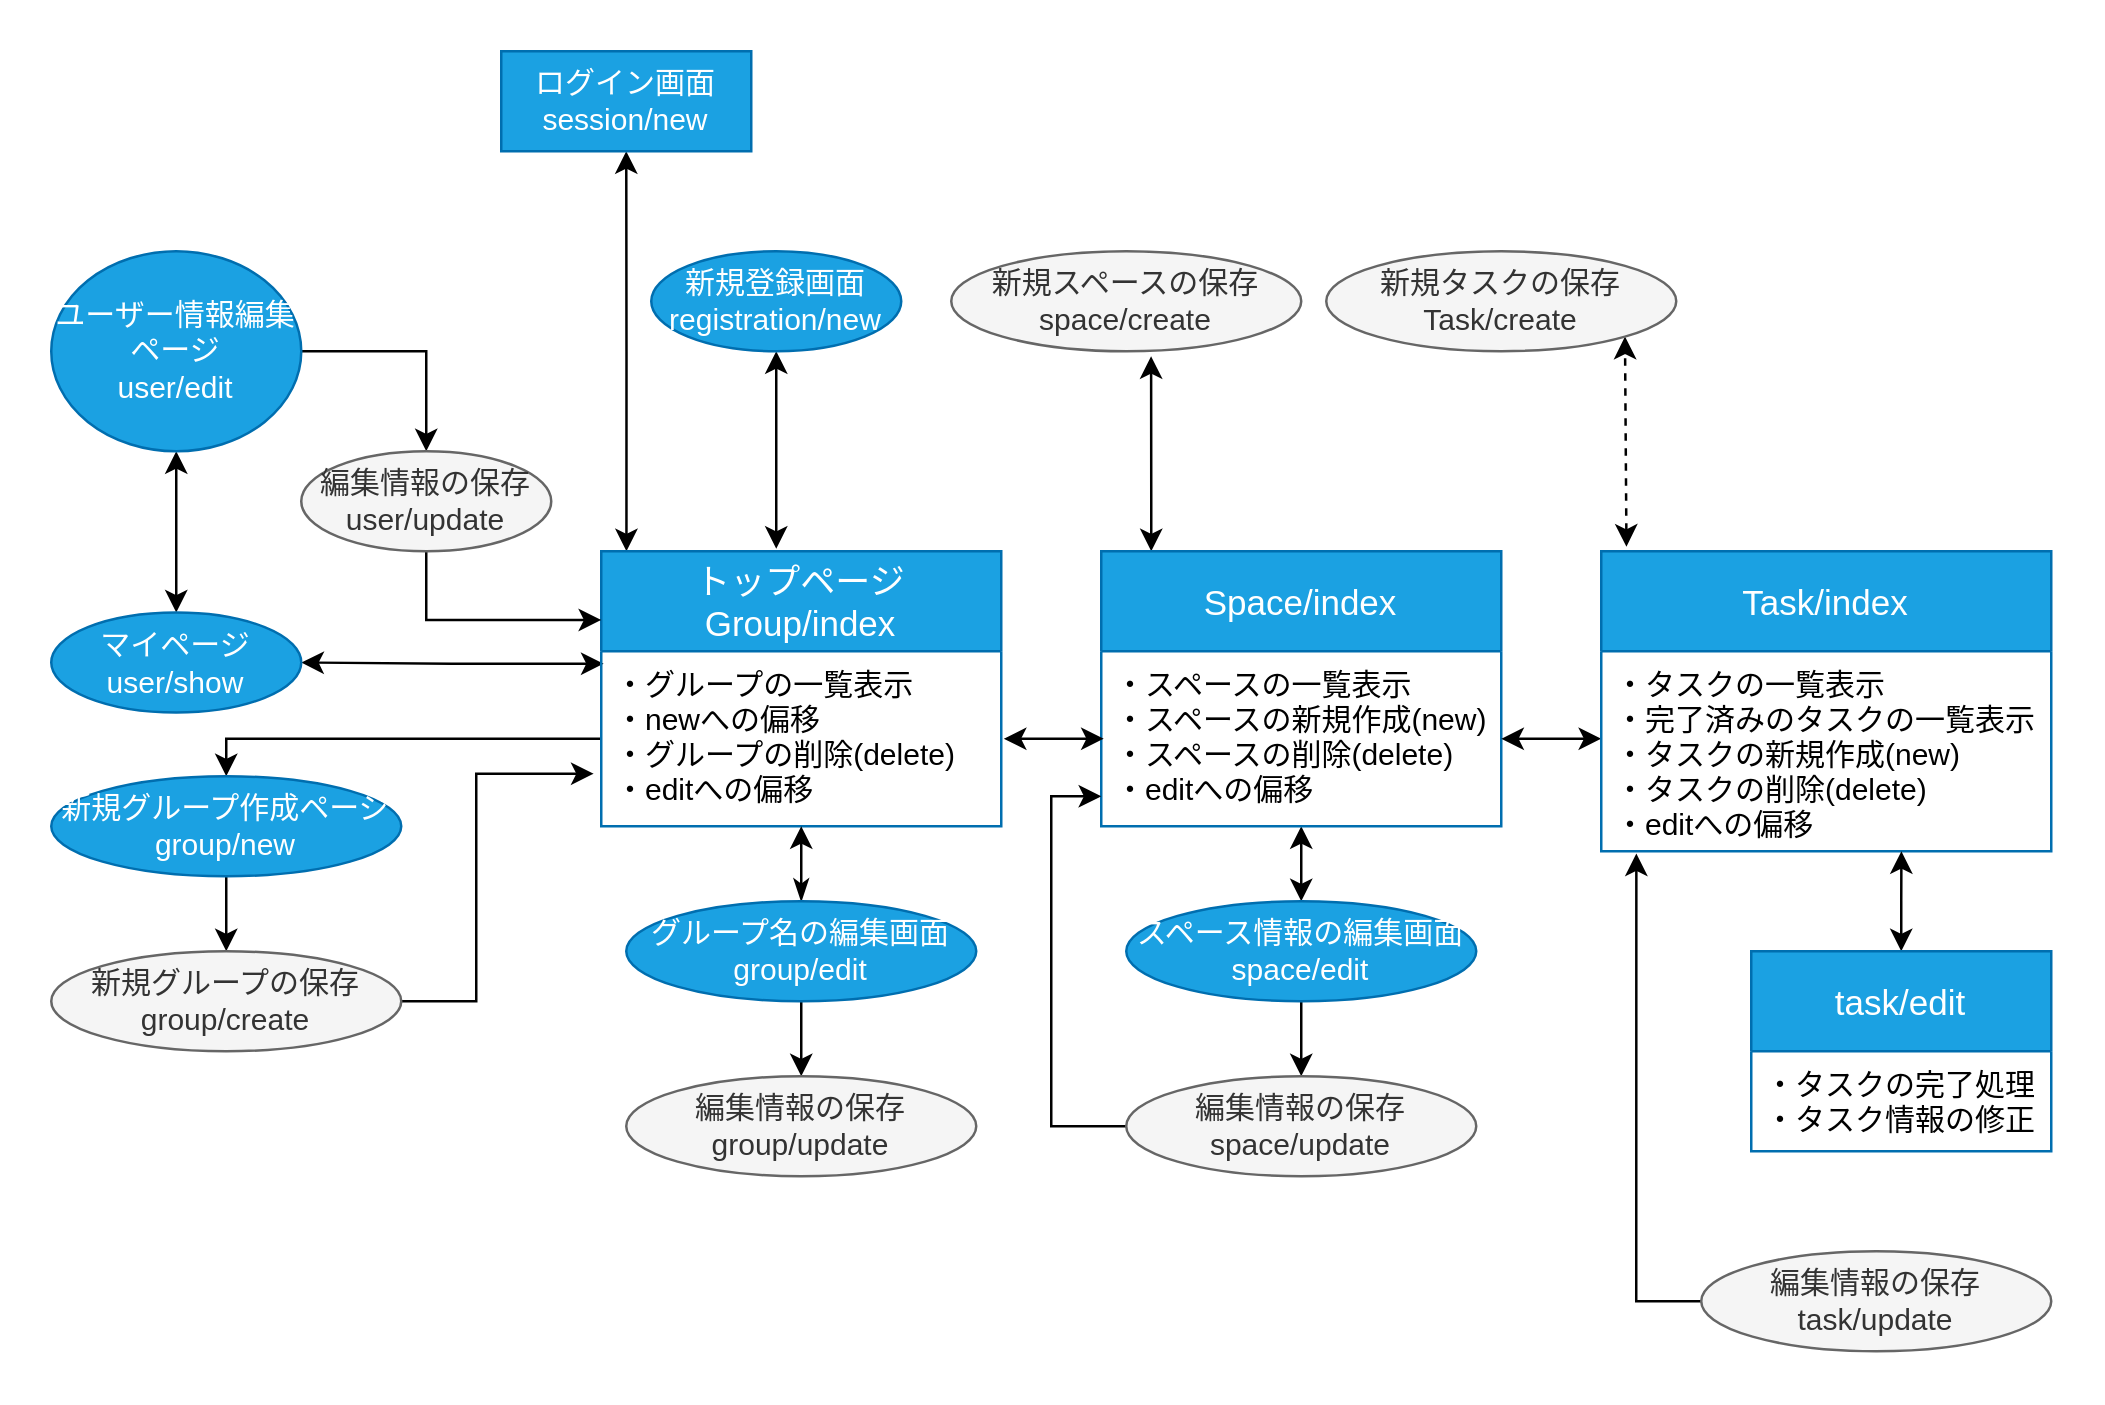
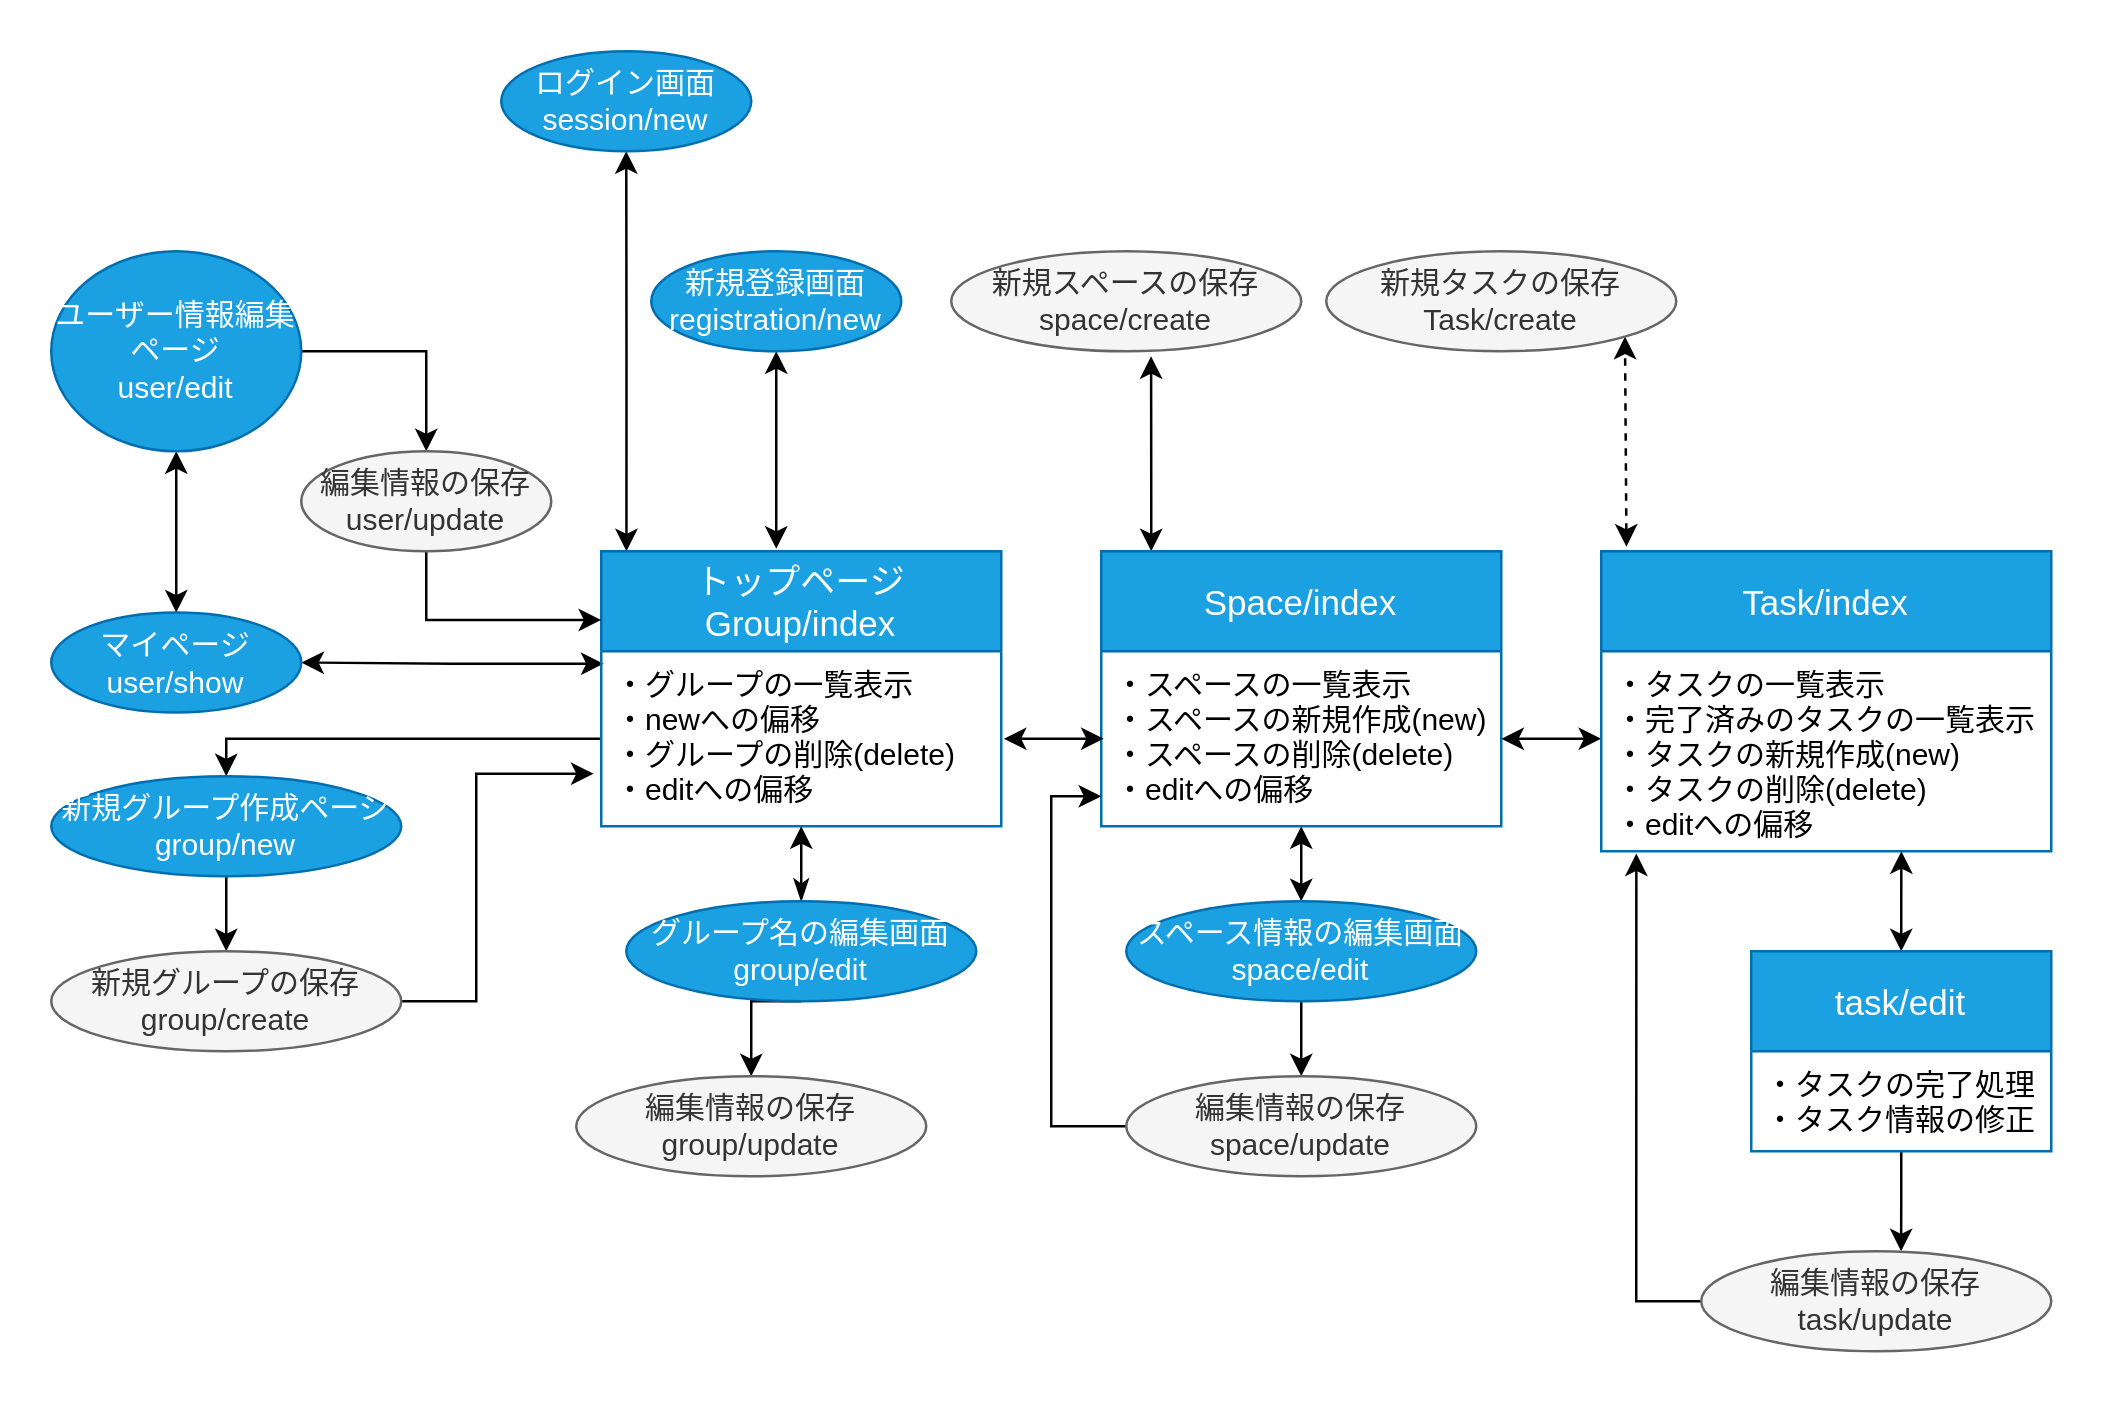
node "ログイン画面 session/new": shape rectangle -> ellipse
node "編集情報の保存 group/update": moved (801, 1126) -> (751, 1126)
edge "task/edit" -> "編集情報の保存 task/update": added
